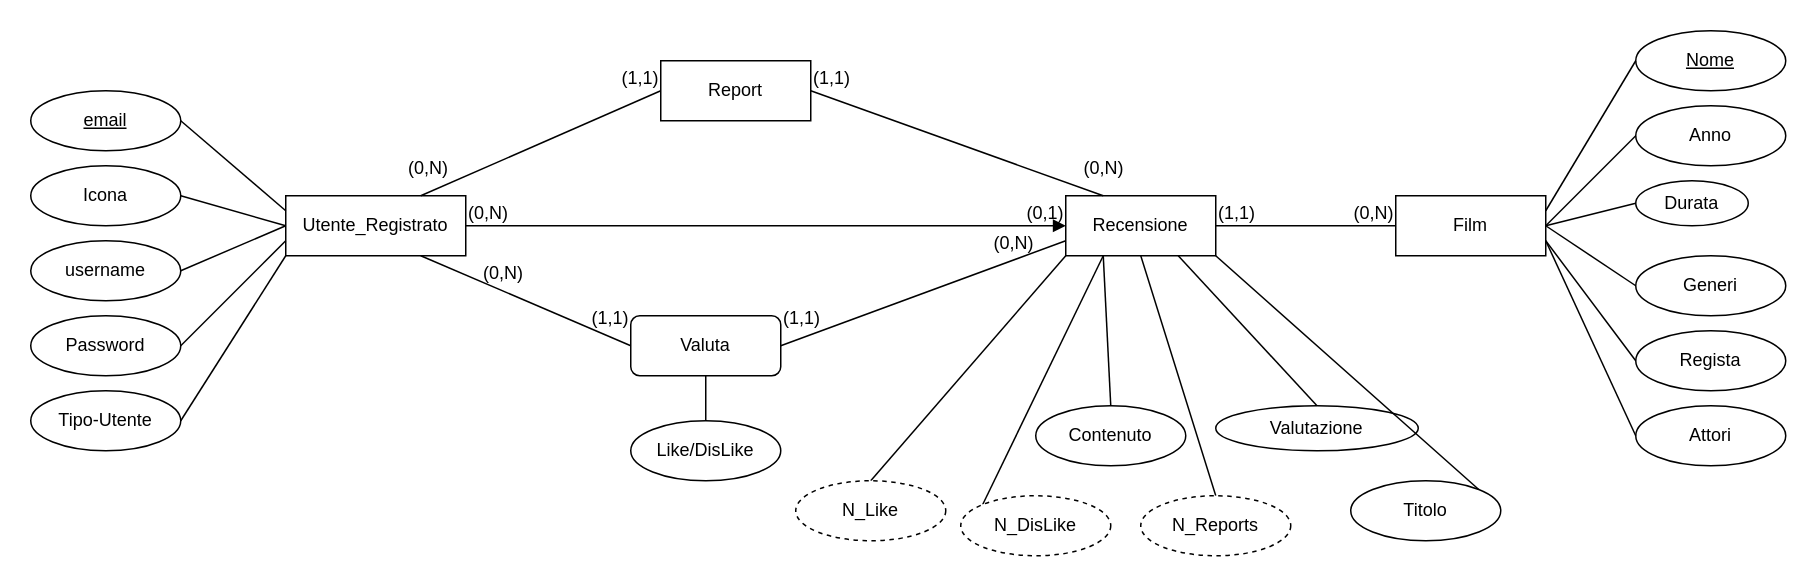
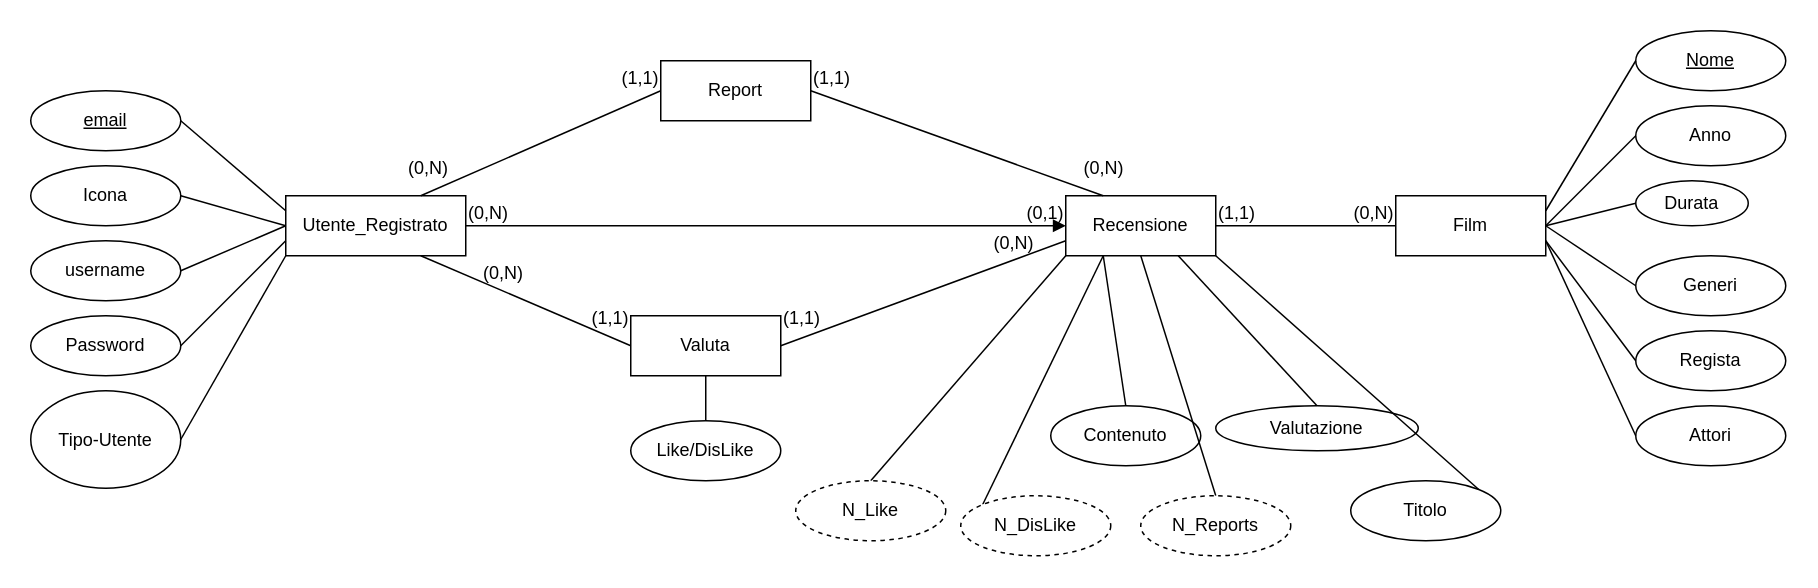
node "Valuta": shape rounded rectangle -> rectangle
node "Tipo-Utente": size 150x60 -> 150x98
node "Contenuto": moved (1111, 436) -> (1126, 436)
